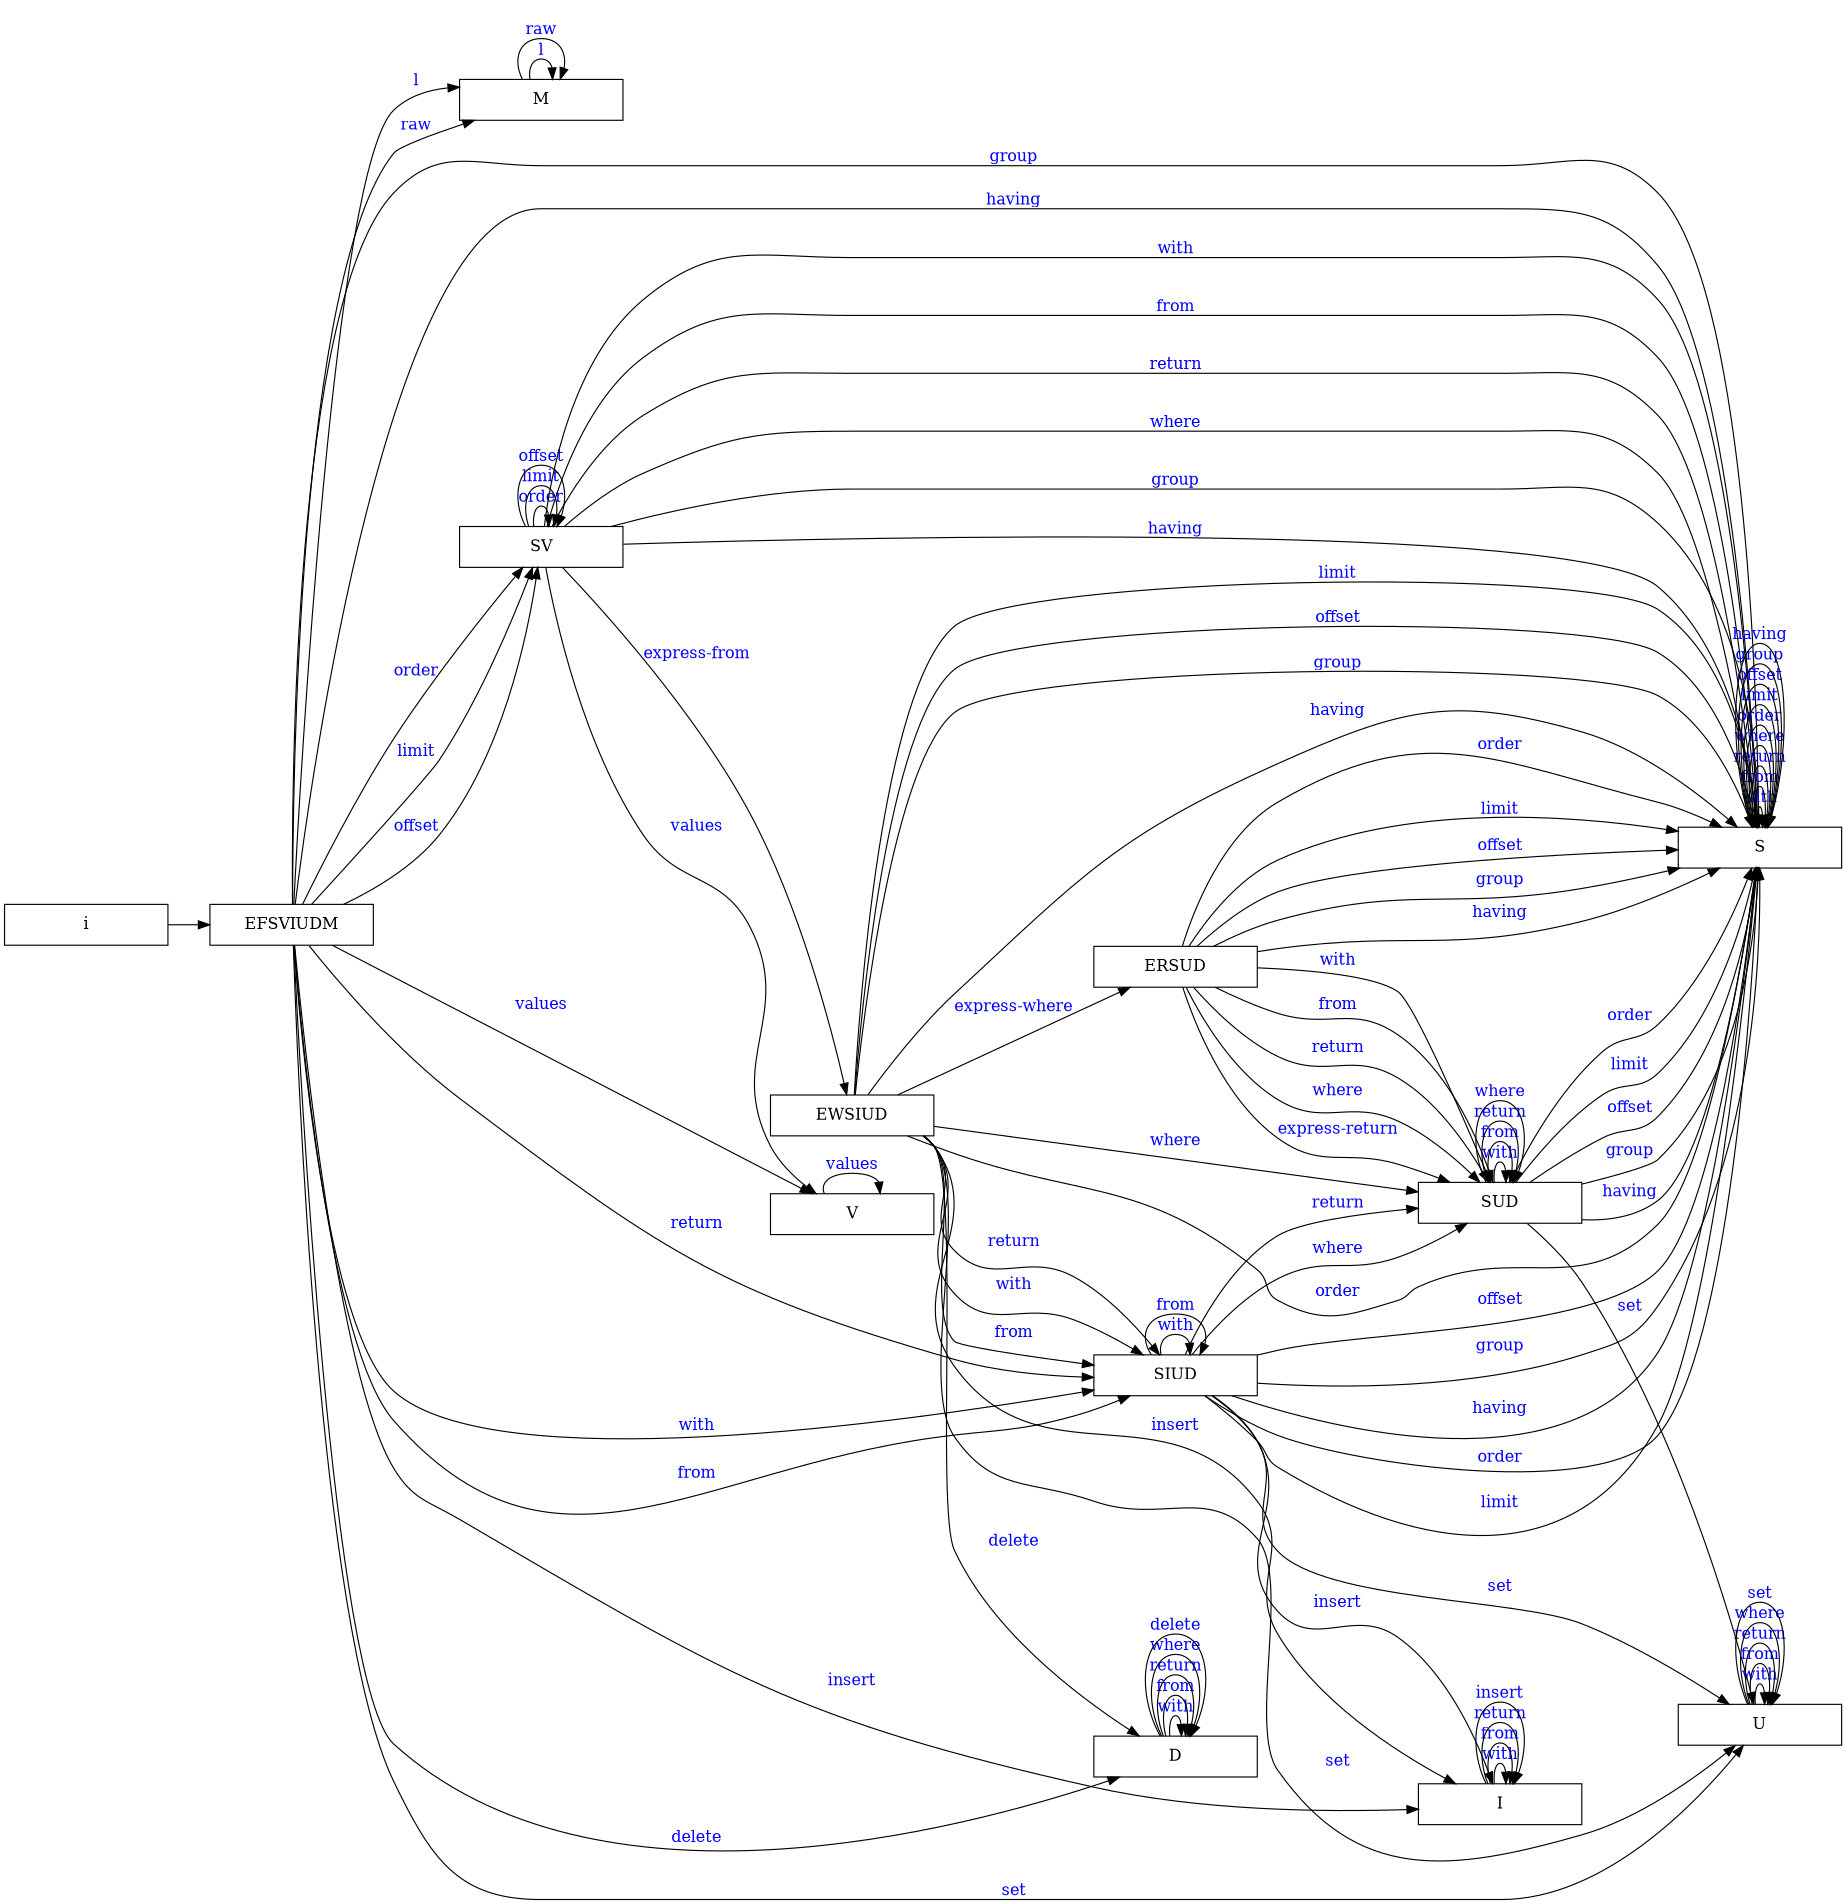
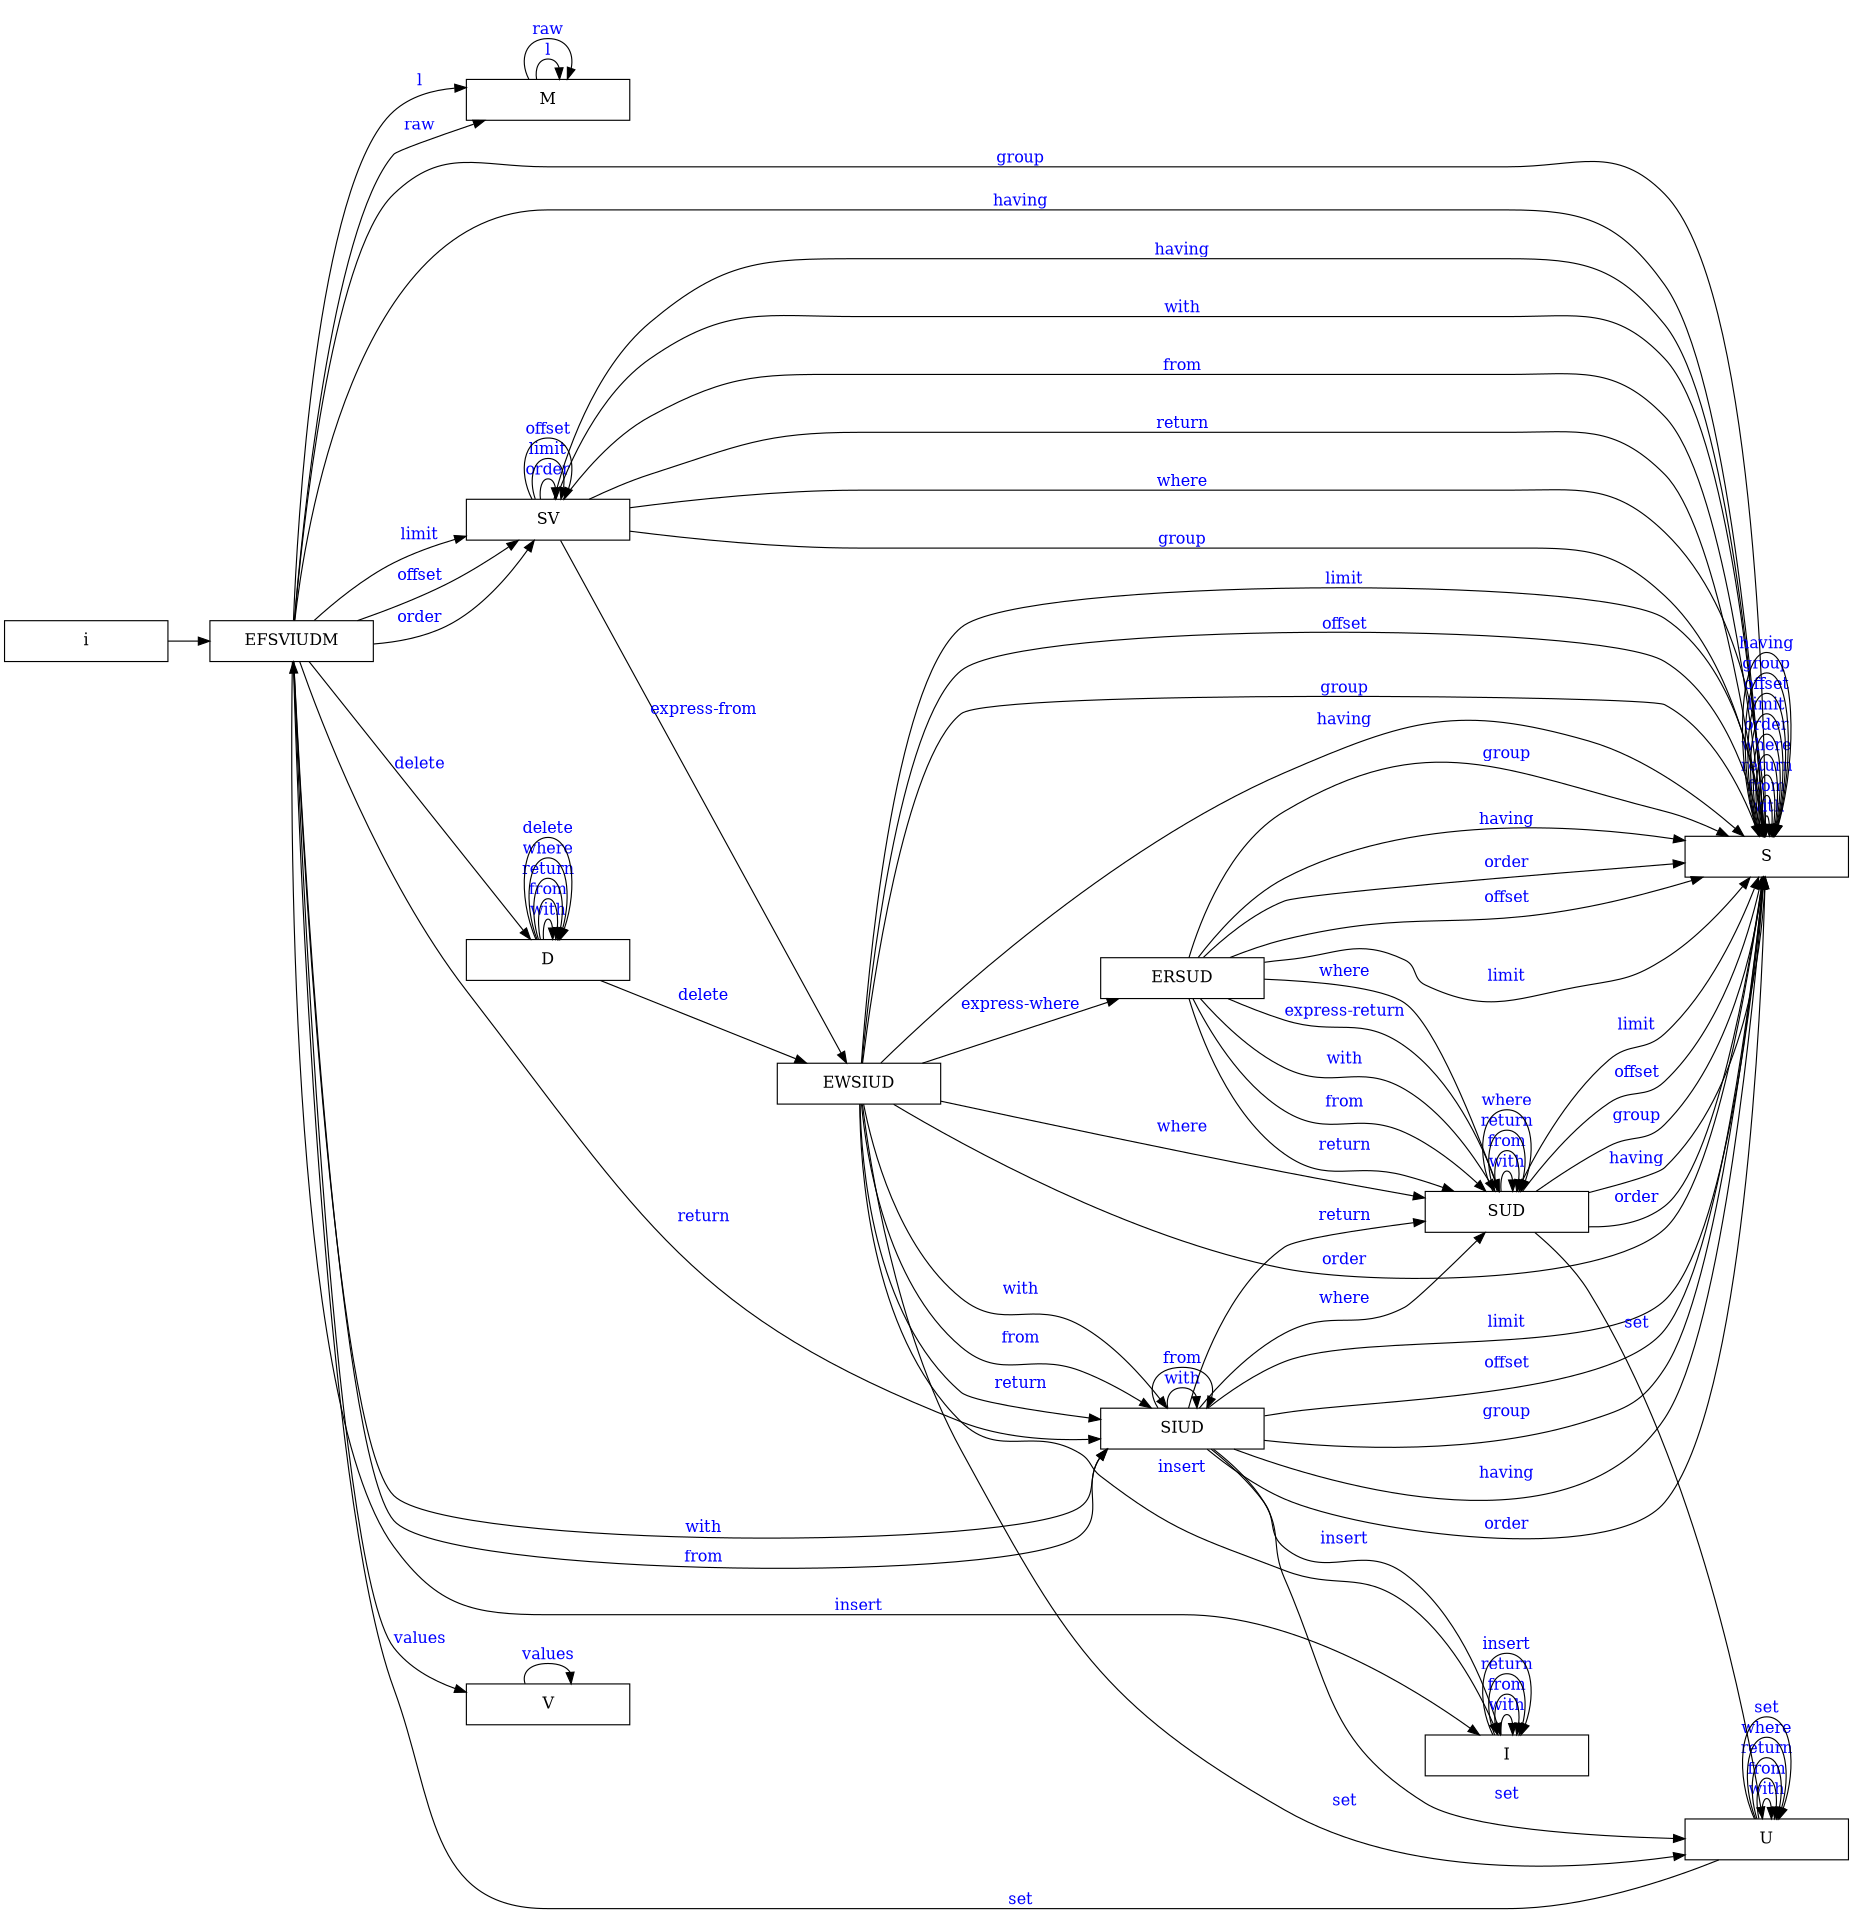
edge "SV" -> "V": removed, label "values"
edge "EWSIUD" -> "D": reversed
edge "EFSVIUDM" -> "U": reversed
